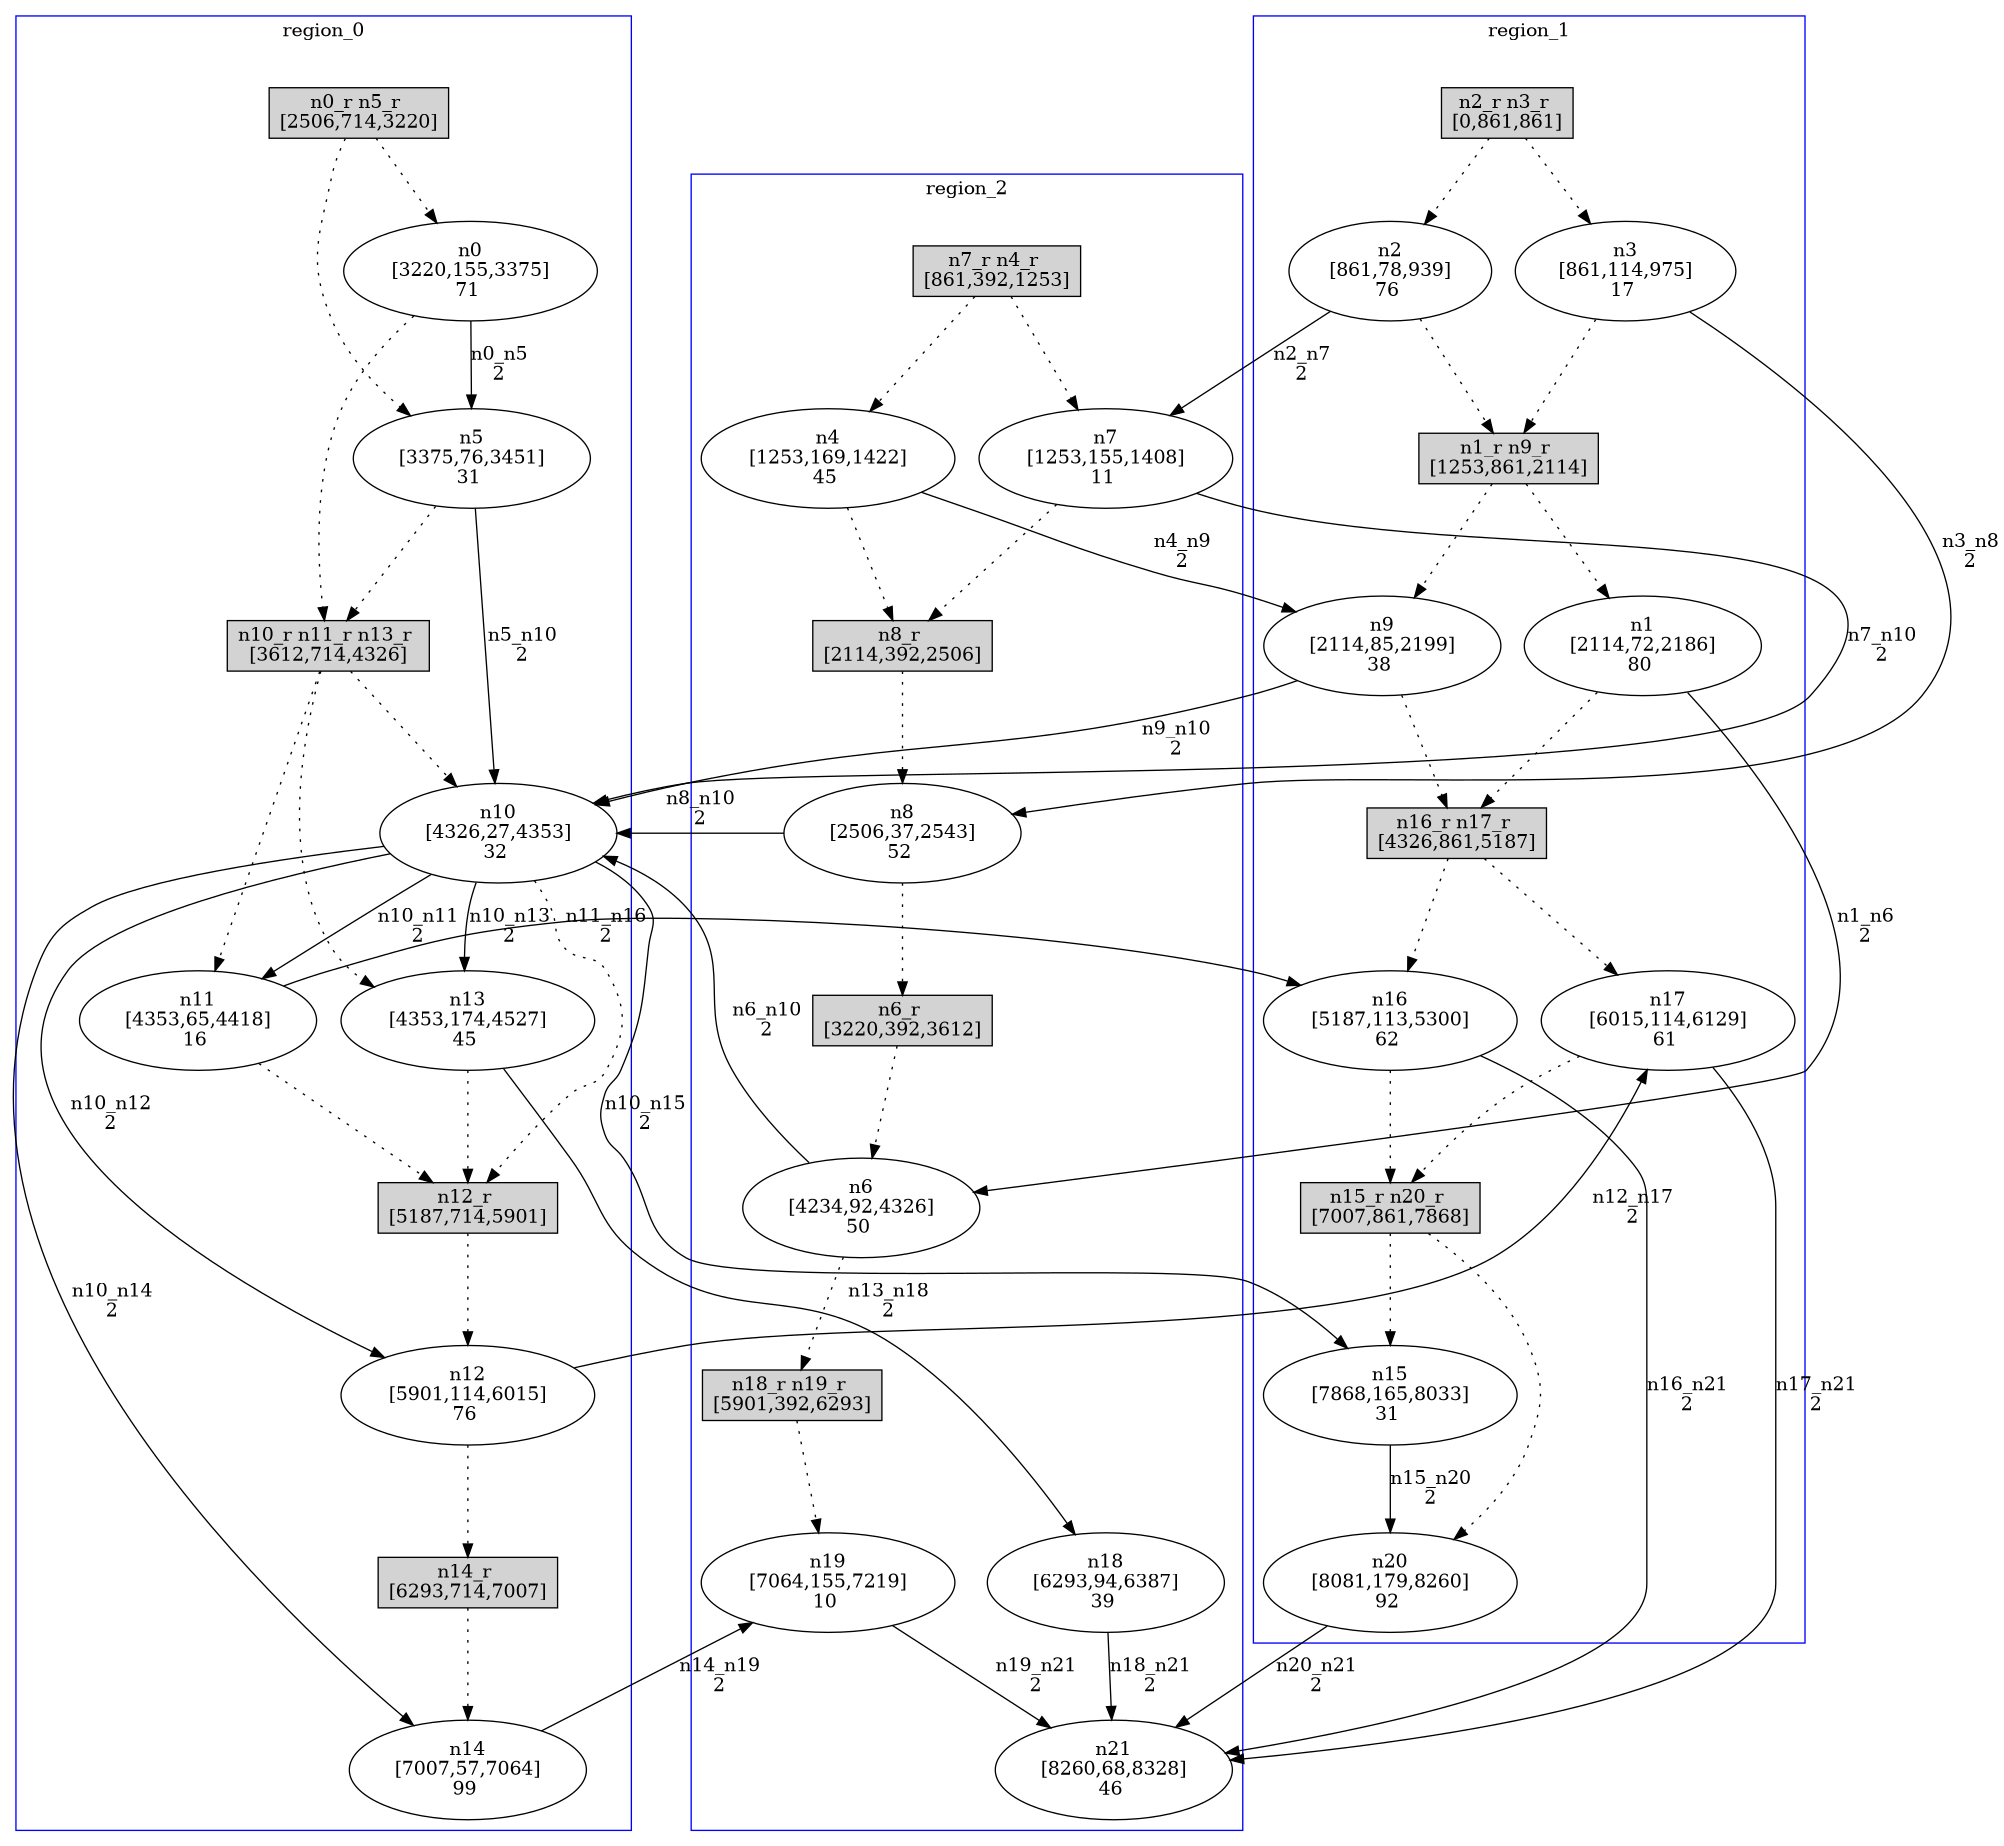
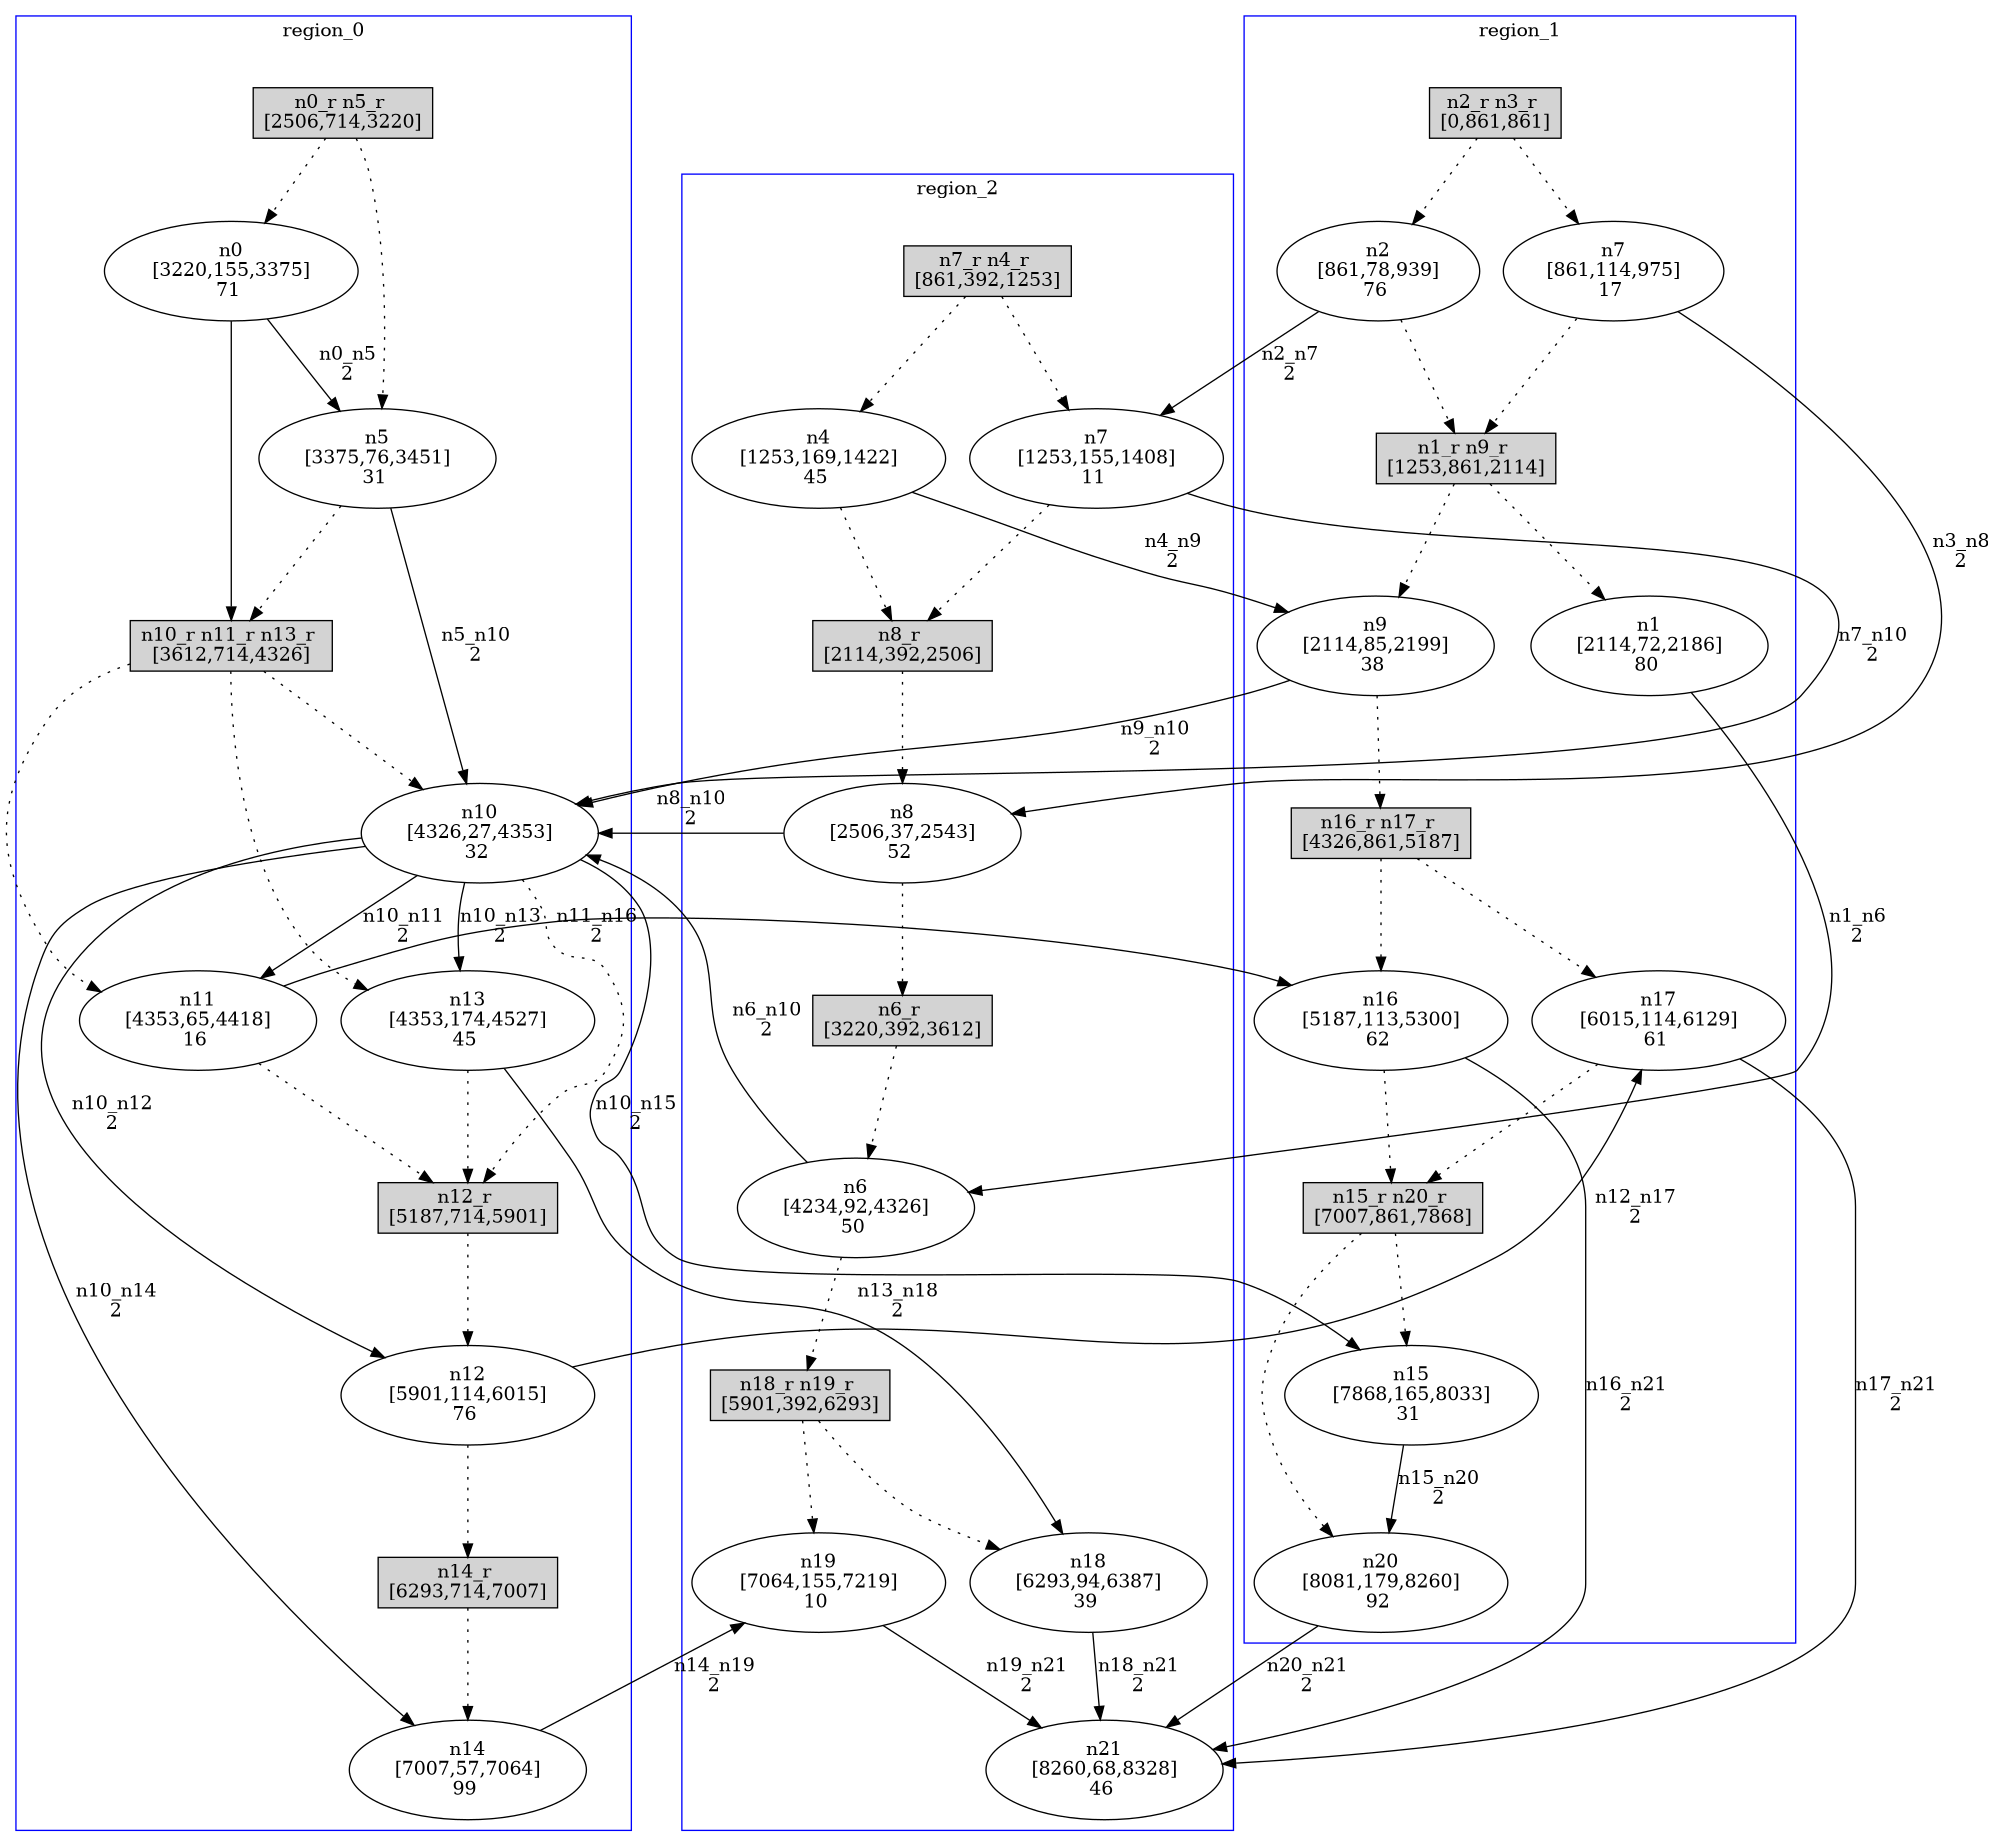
node "n3 [861,114,975] 17": label "n3 [861,114,975] 17" -> "n7 [861,114,975] 17"
edge "n0 [3220,155,3375] 71" -> "n10_r n11_r n13_r [3612,714,4326]": style dotted -> solid
edge "n1 [2114,72,2186] 80" -> "n16_r n17_r [4326,861,5187]": removed
edge "n18_r n19_r [5901,392,6293]" -> "n18 [6293,94,6387] 39": added
